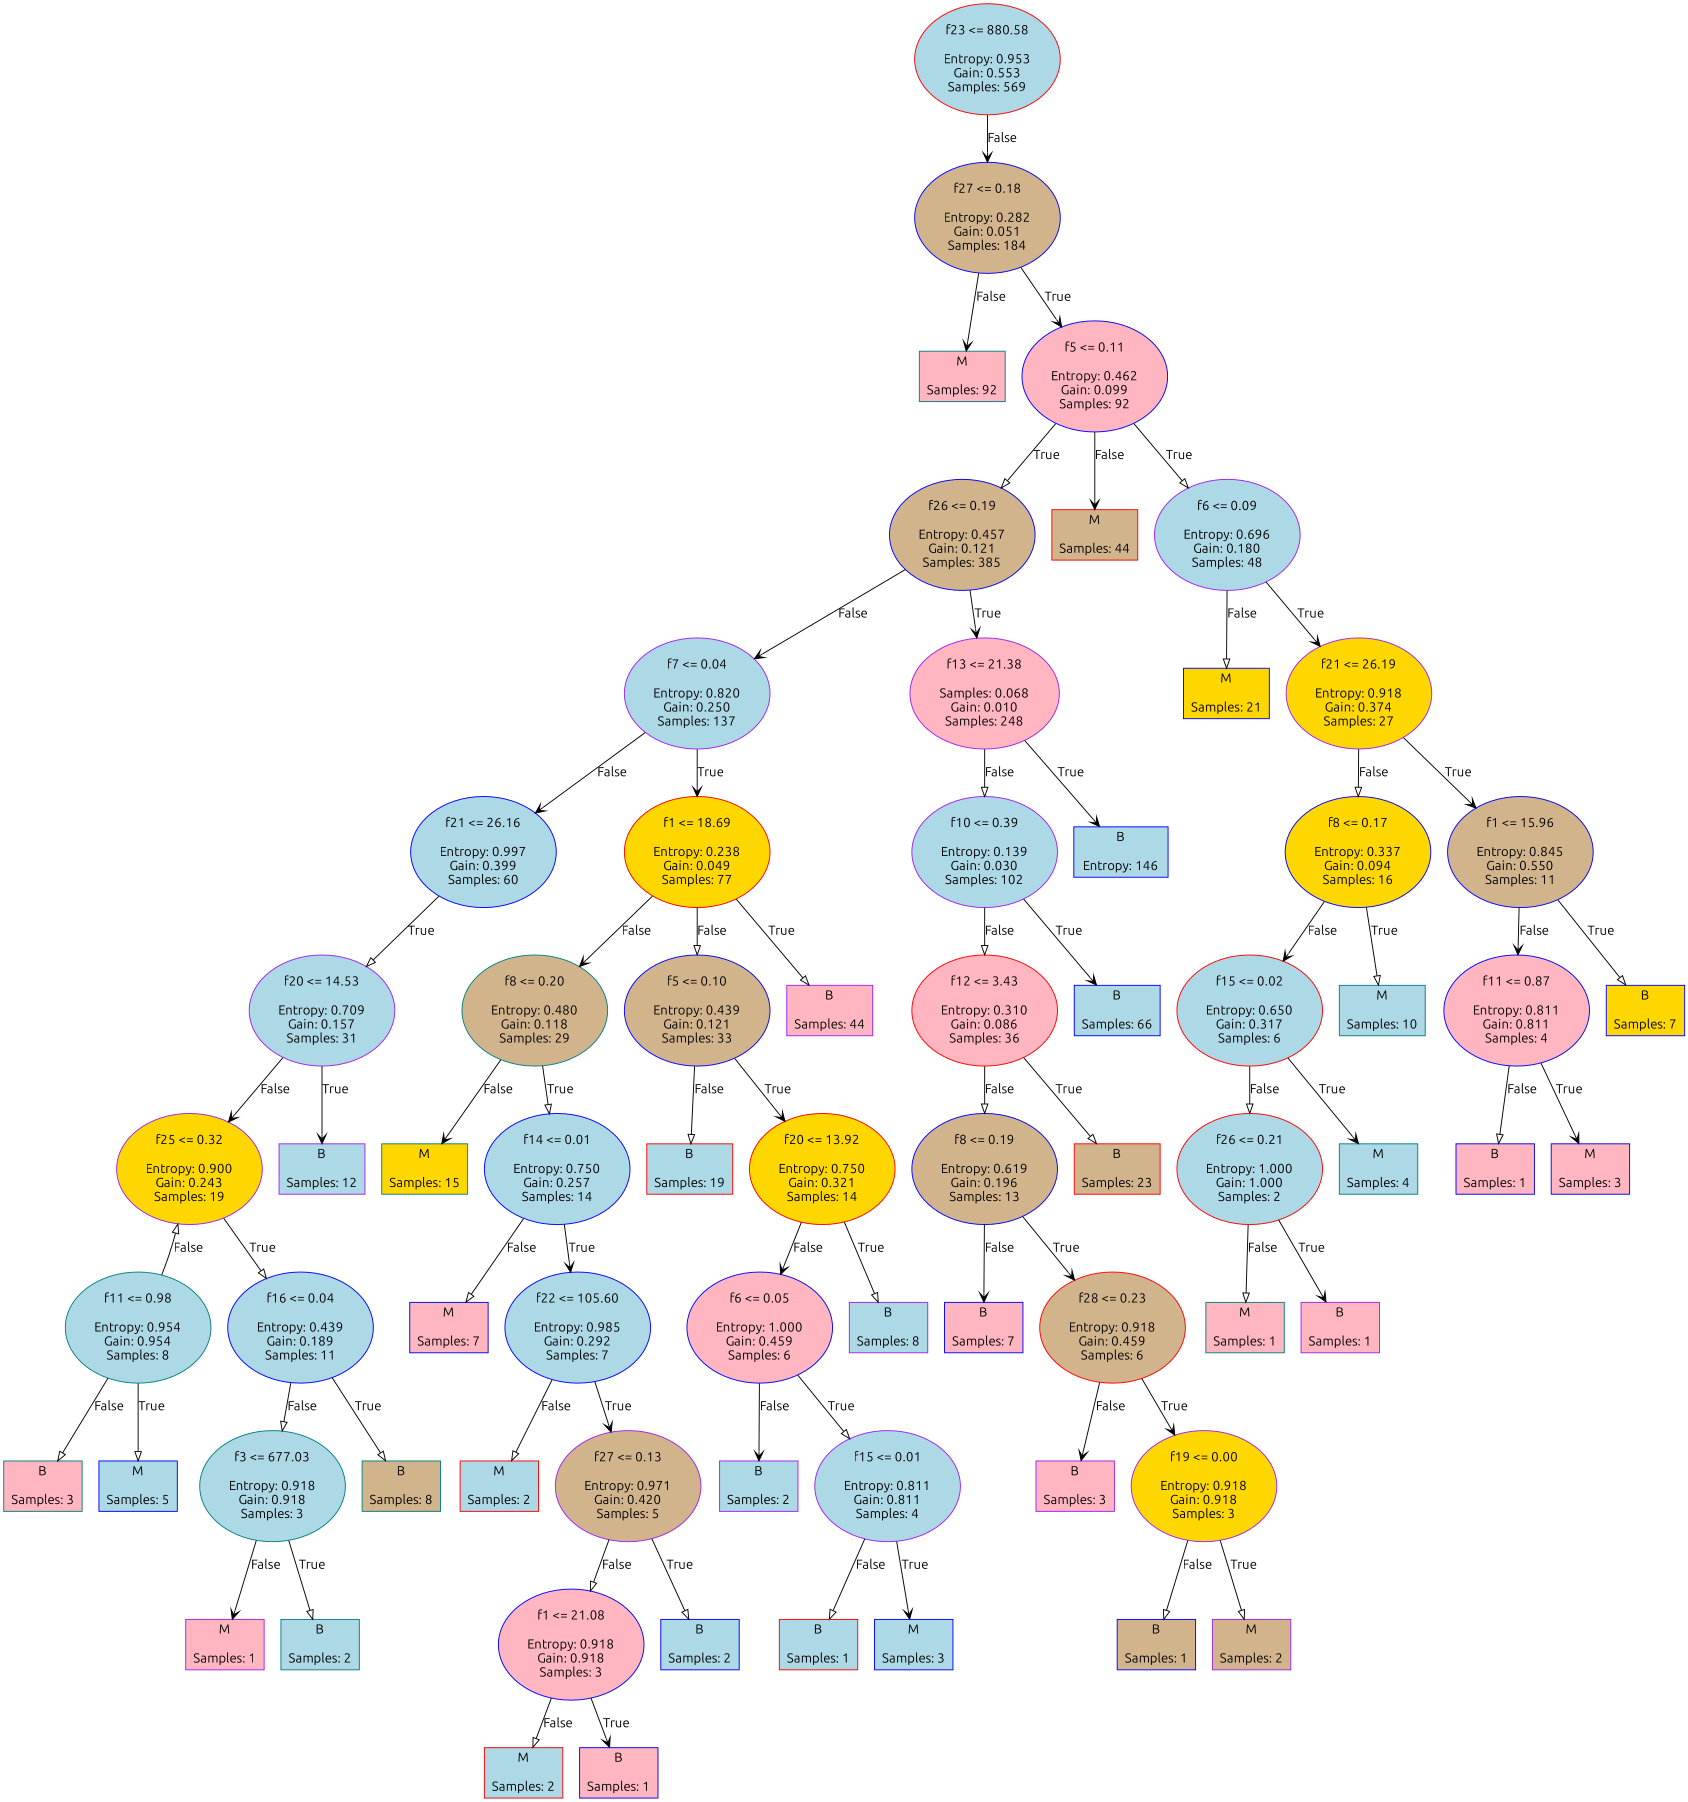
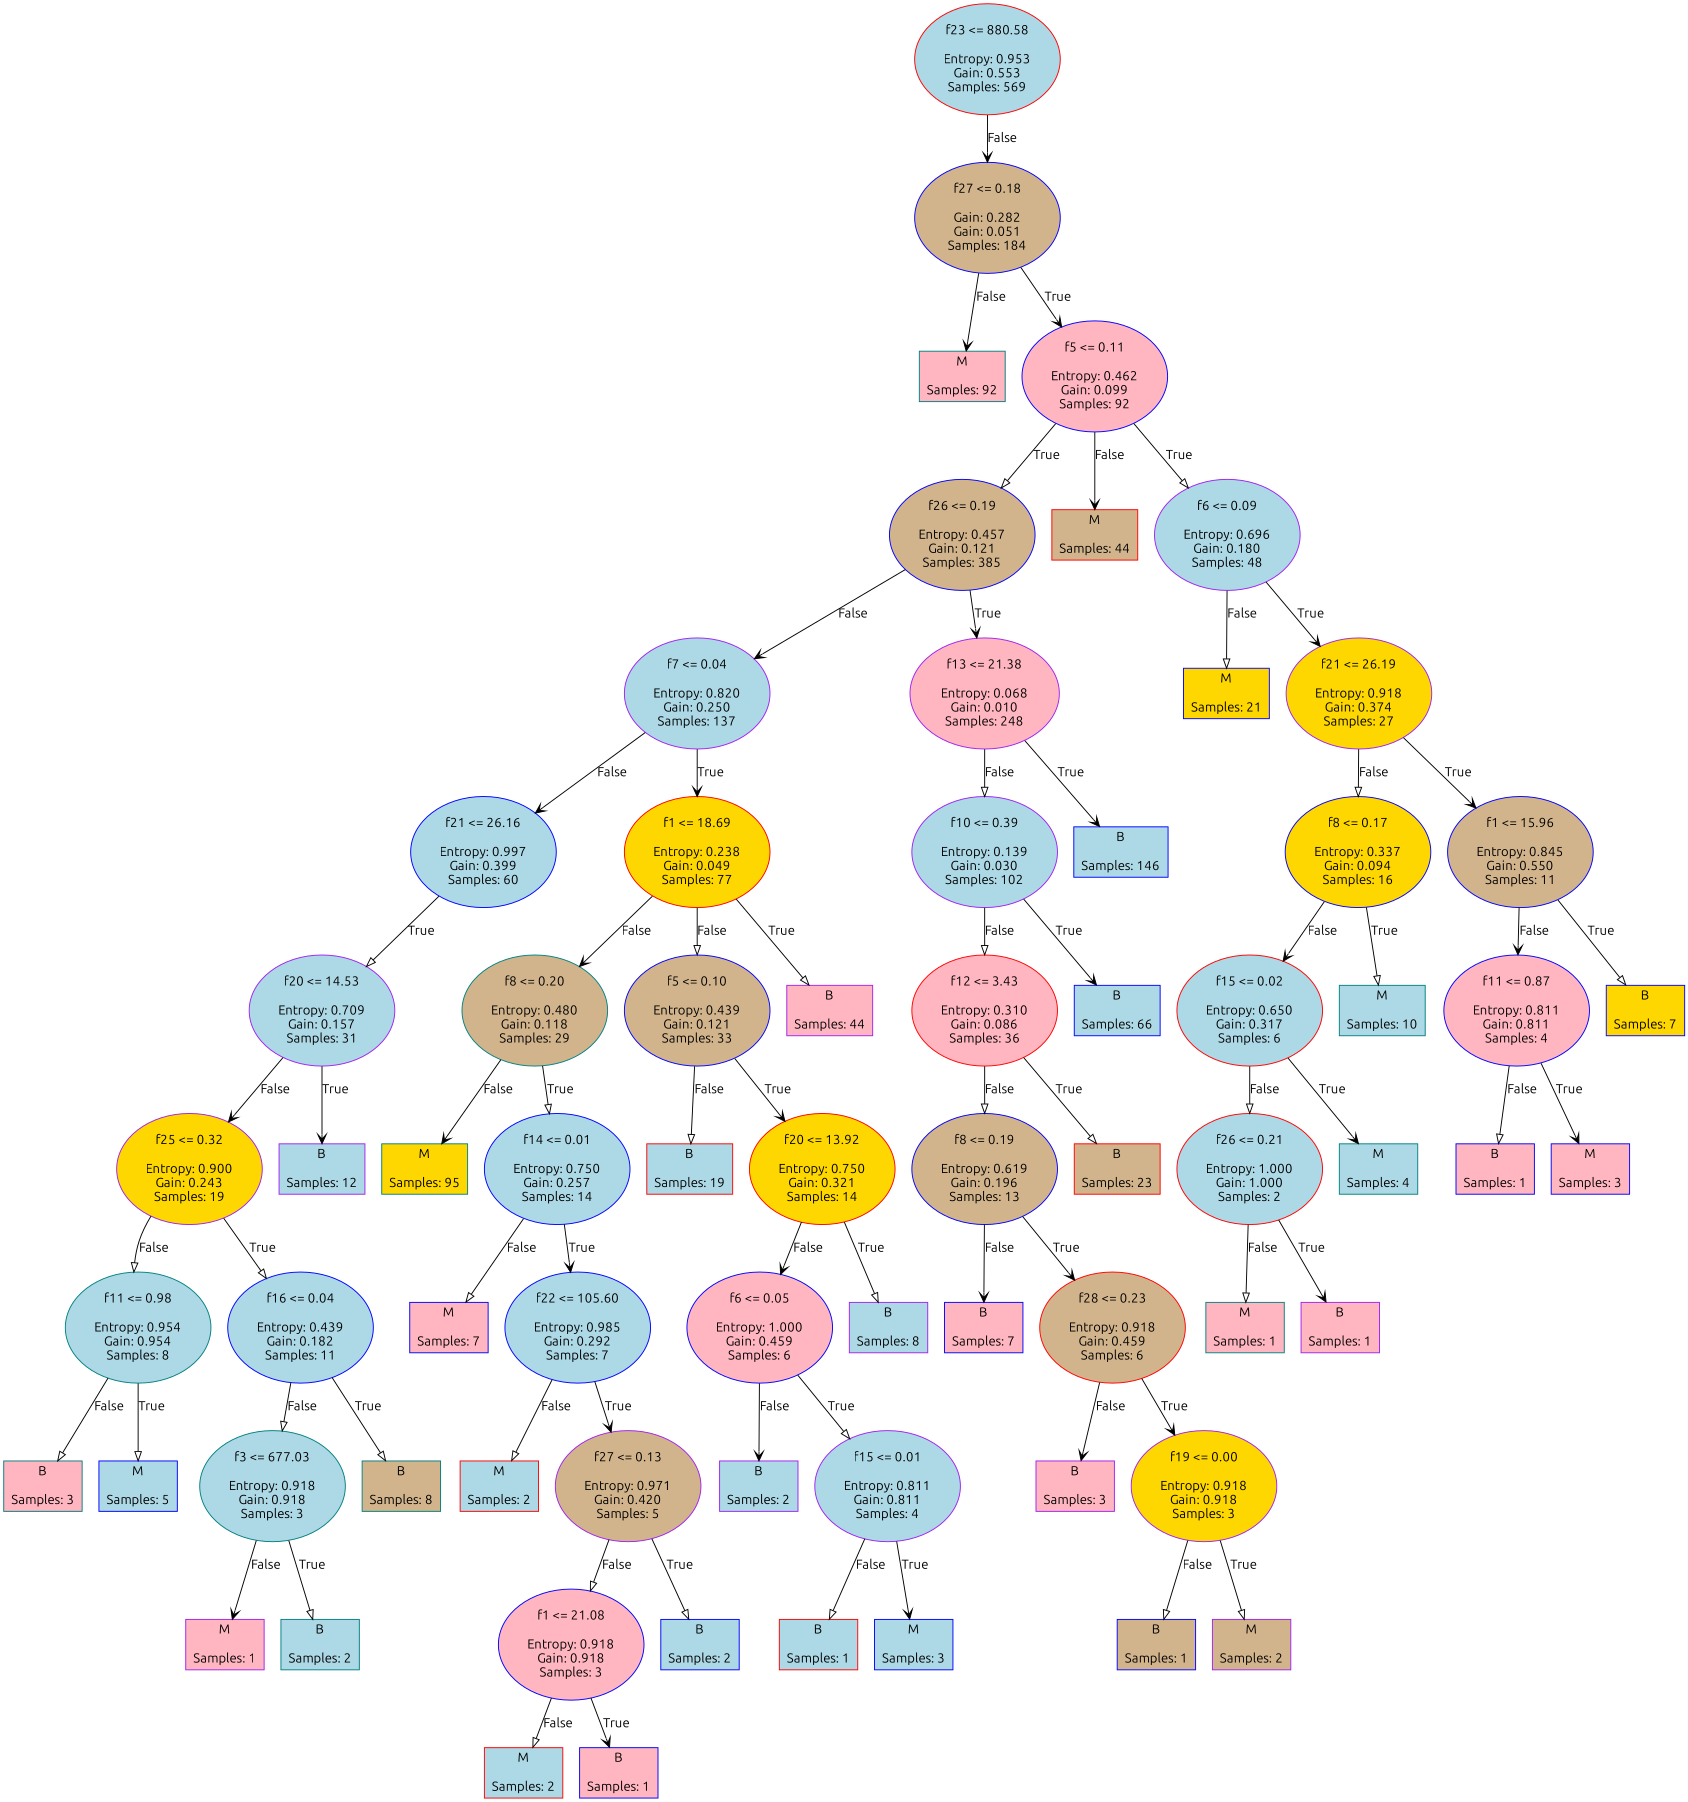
node "f27 <= 0.18 Entropy: 0.282 Gain: 0.051 Samples: 184": label "f27 <= 0.18 Entropy: 0.282 Gain: 0.051 Samples: 184" -> "f27 <= 0.18 Gain: 0.282 Gain: 0.051 Samples: 184"
node "f13 <= 21.38 Samples: 0.068 Gain: 0.010 Samples: 248": label "f13 <= 21.38 Samples: 0.068 Gain: 0.010 Samples: 248" -> "f13 <= 21.38 Entropy: 0.068 Gain: 0.010 Samples: 248"
node "B Entropy: 146": label "B Entropy: 146" -> "B Samples: 146"
node "M Samples: 15": label "M Samples: 15" -> "M Samples: 95"
edge "f11 <= 0.98 Entropy: 0.954 Gain: 0.954 Samples: 8" -> "f25 <= 0.32 Entropy: 0.900 Gain: 0.243 Samples: 19": reversed
node "f16 <= 0.04 Entropy: 0.439 Gain: 0.189 Samples: 11": label "f16 <= 0.04 Entropy: 0.439 Gain: 0.189 Samples: 11" -> "f16 <= 0.04 Entropy: 0.439 Gain: 0.182 Samples: 11"
